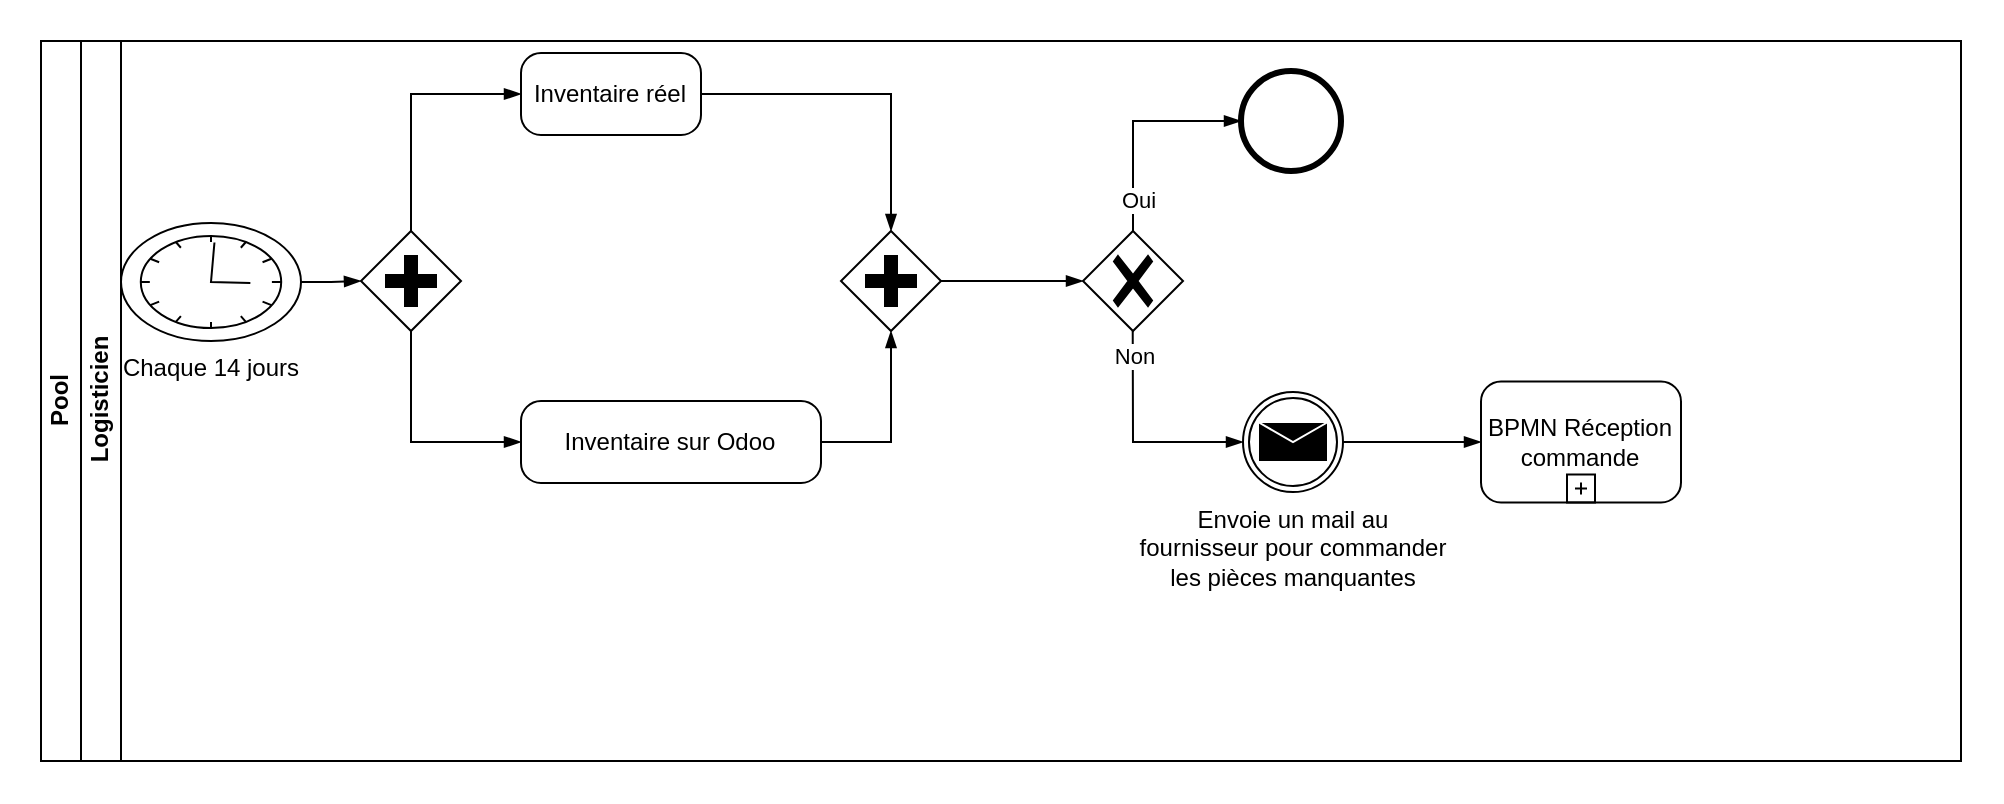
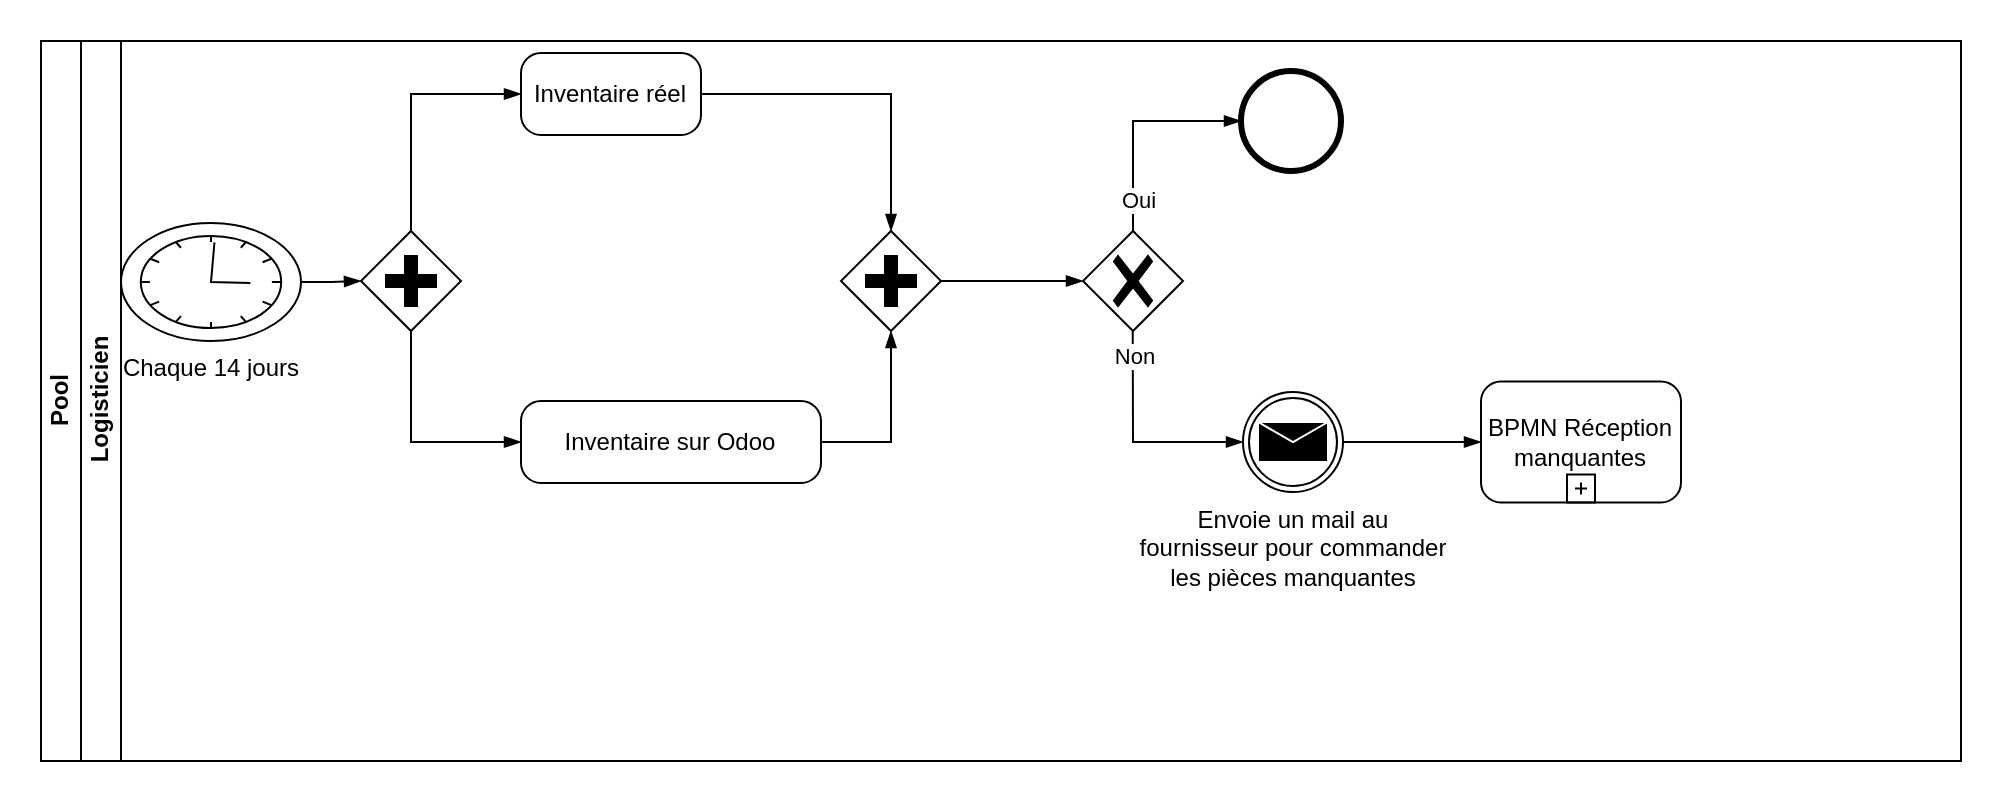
node "BPMN Réception commande": label "BPMN Réception commande" -> "BPMN Réception manquantes"
